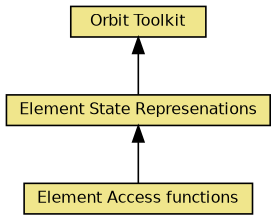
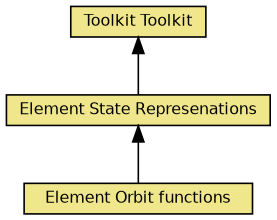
node "Orbit Toolkit": label "Orbit Toolkit" -> "Toolkit Toolkit"
node "Element Access functions": label "Element Access functions" -> "Element Orbit functions"
